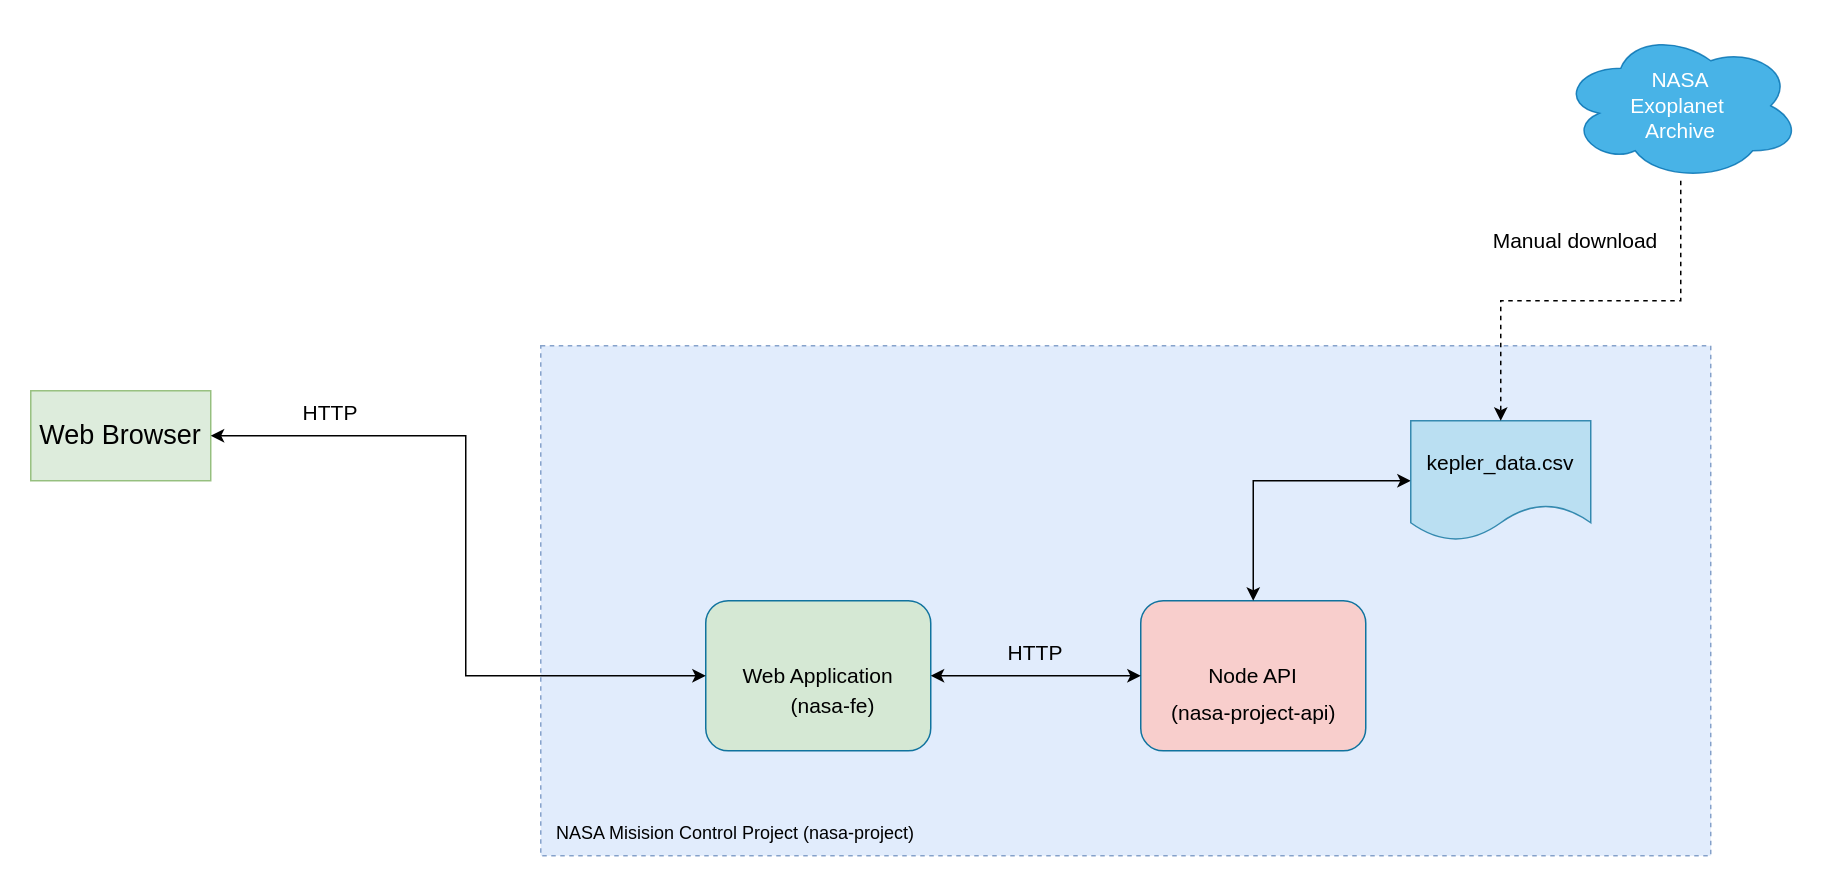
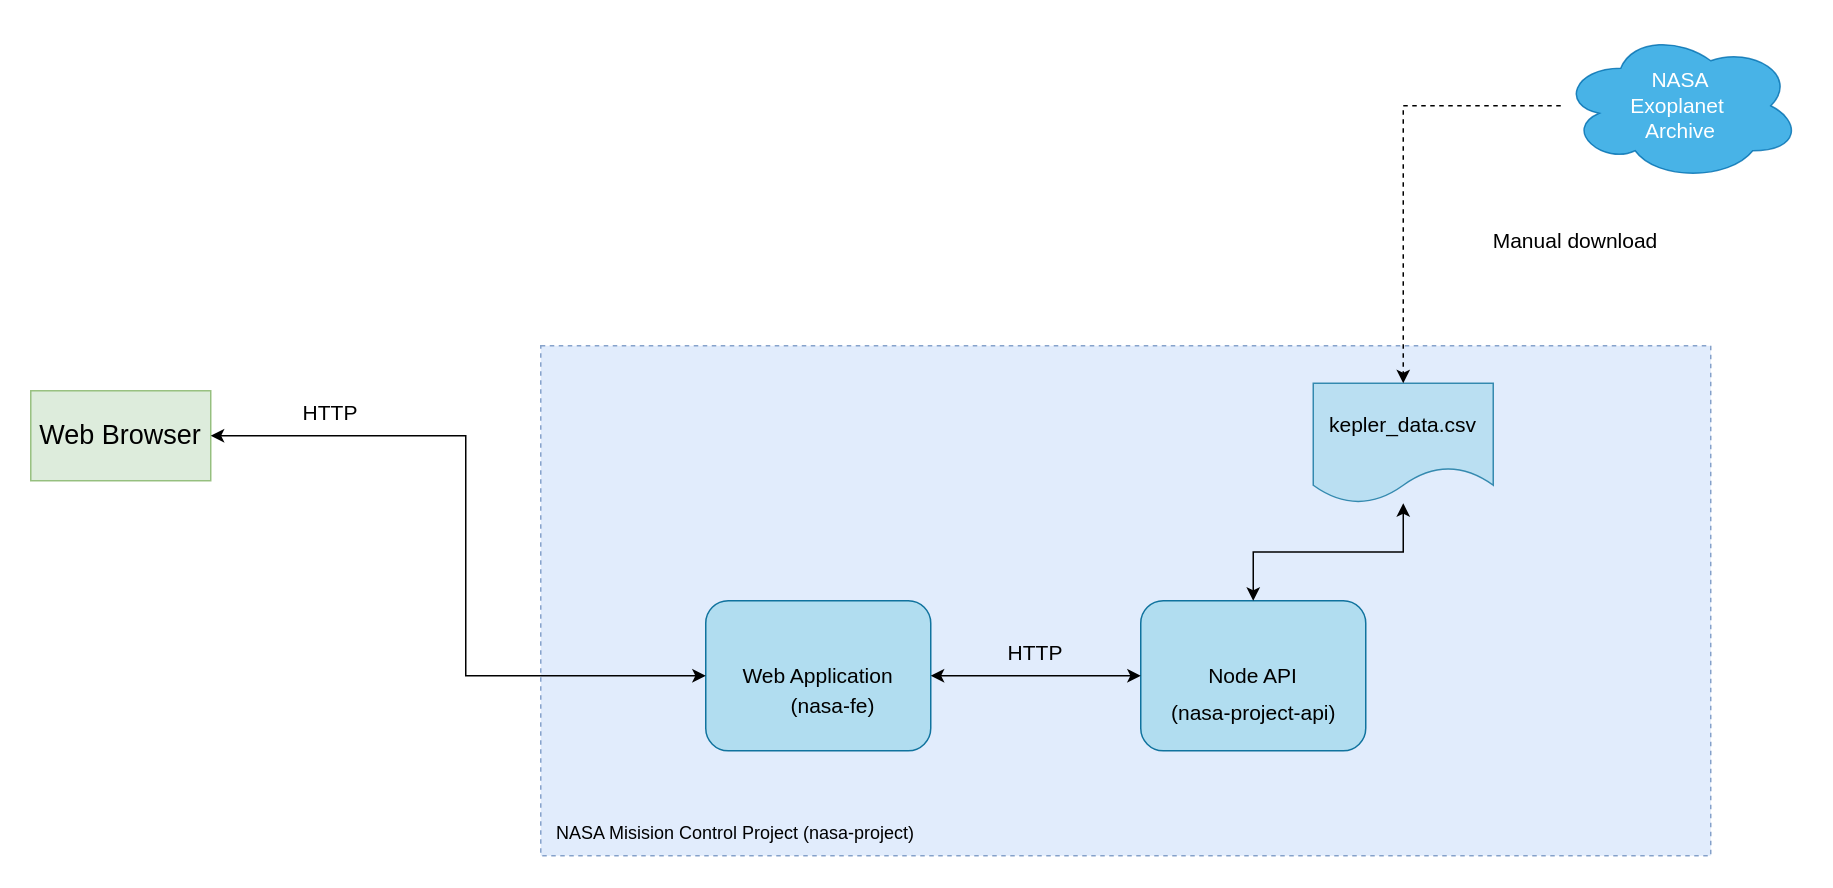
node "kepler_data.csv": moved (1501, 481) -> (1403, 443)
node "Web Application": fillcolor #d5e8d4 -> #b1ddf0
node "Node API": fillcolor #f8cecc -> #b1ddf0
